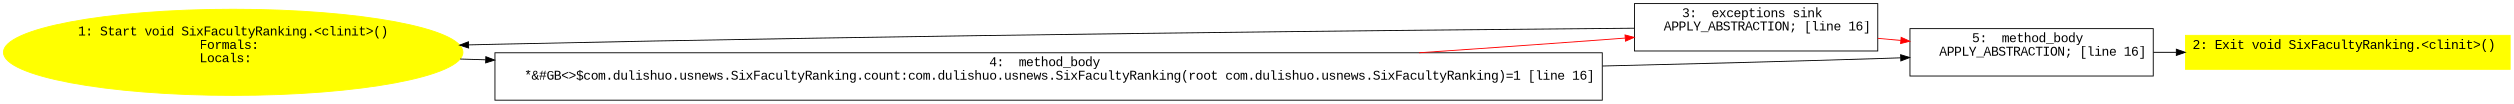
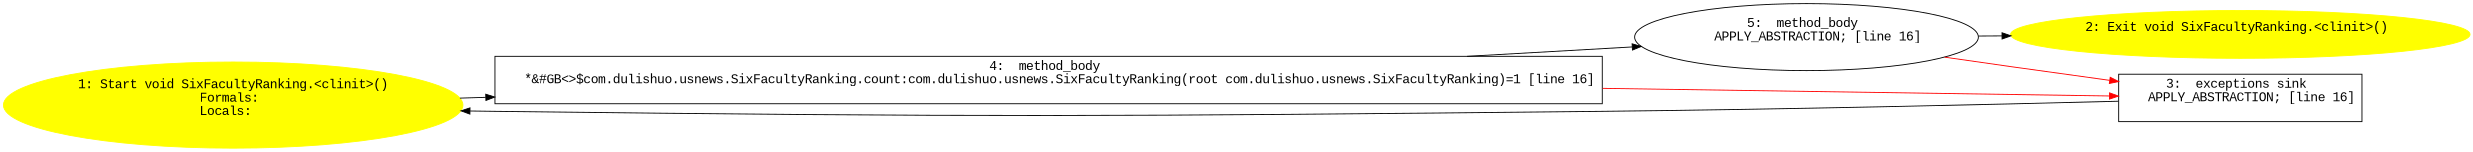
edge "3:  exceptions sink APPLY_ABSTRACTION; [line 16]" -> "5:  method_body APPLY_ABSTRACTION; [line 16]": reversed
node "5:  method_body APPLY_ABSTRACTION; [line 16]": shape box -> ellipse
node "2: Exit void SixFacultyRanking.<clinit>()": shape box -> ellipse
